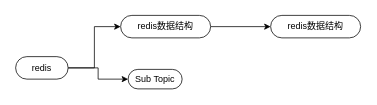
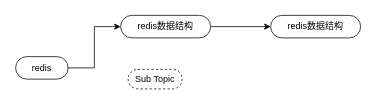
edge "redis" -> "Sub Topic": removed
node "Sub Topic": style solid -> dashed
